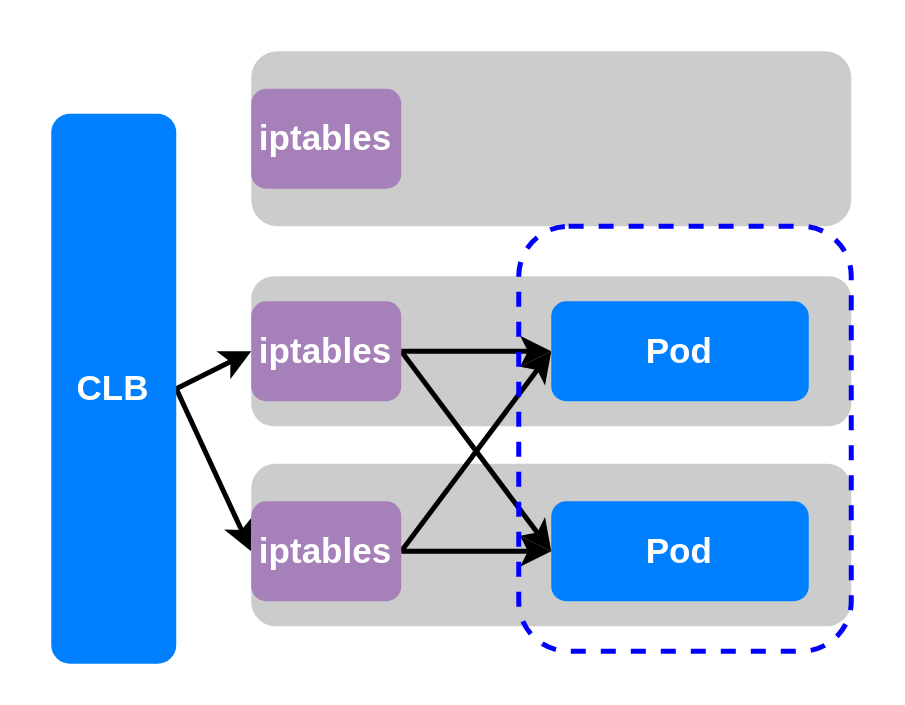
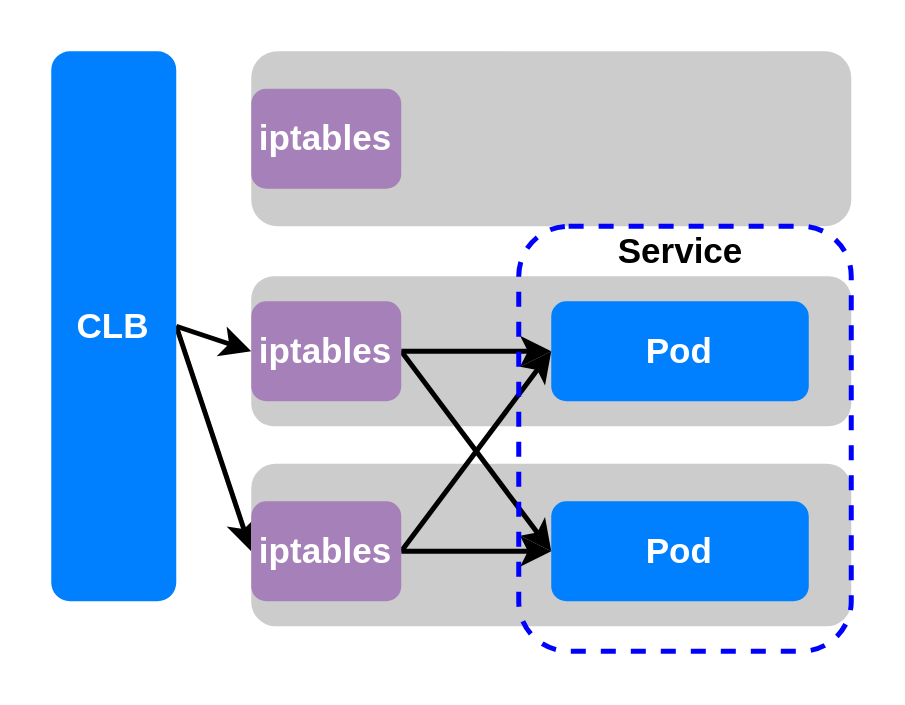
node "Service": added
node "CLB": moved (114, 389) -> (114, 326)
